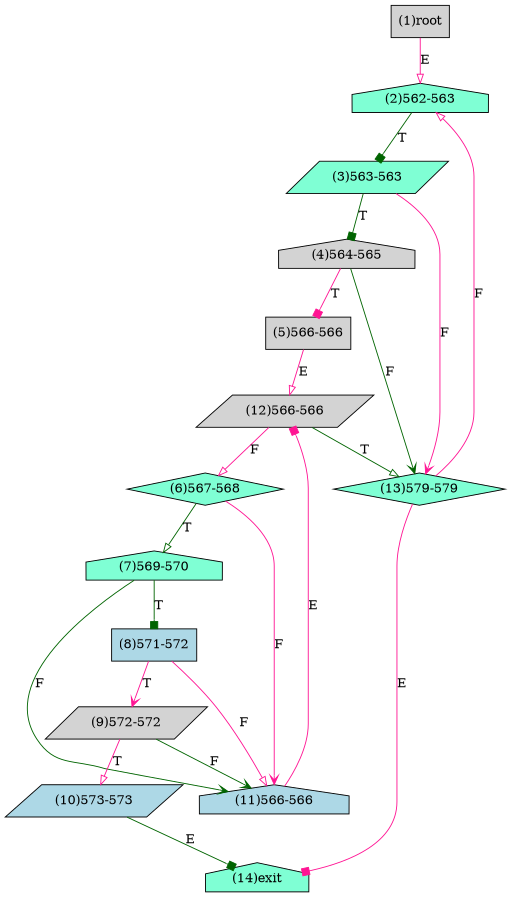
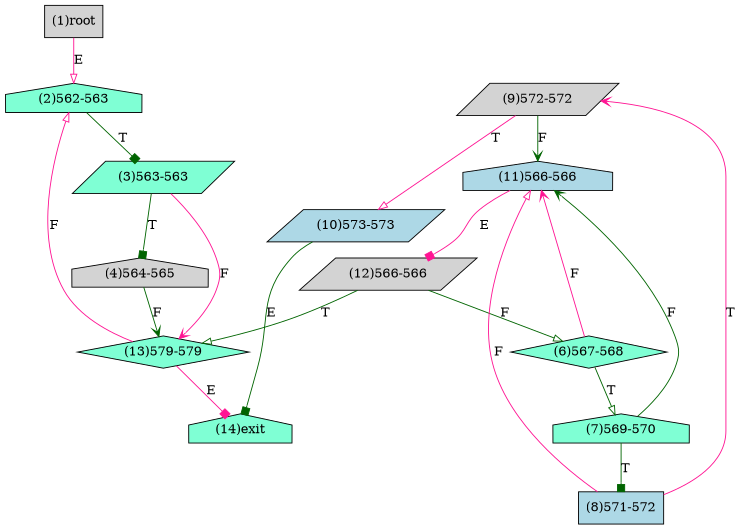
node "(5)566-566": removed
edge "(12)566-566" -> "(6)567-568": color deeppink -> darkgreen
